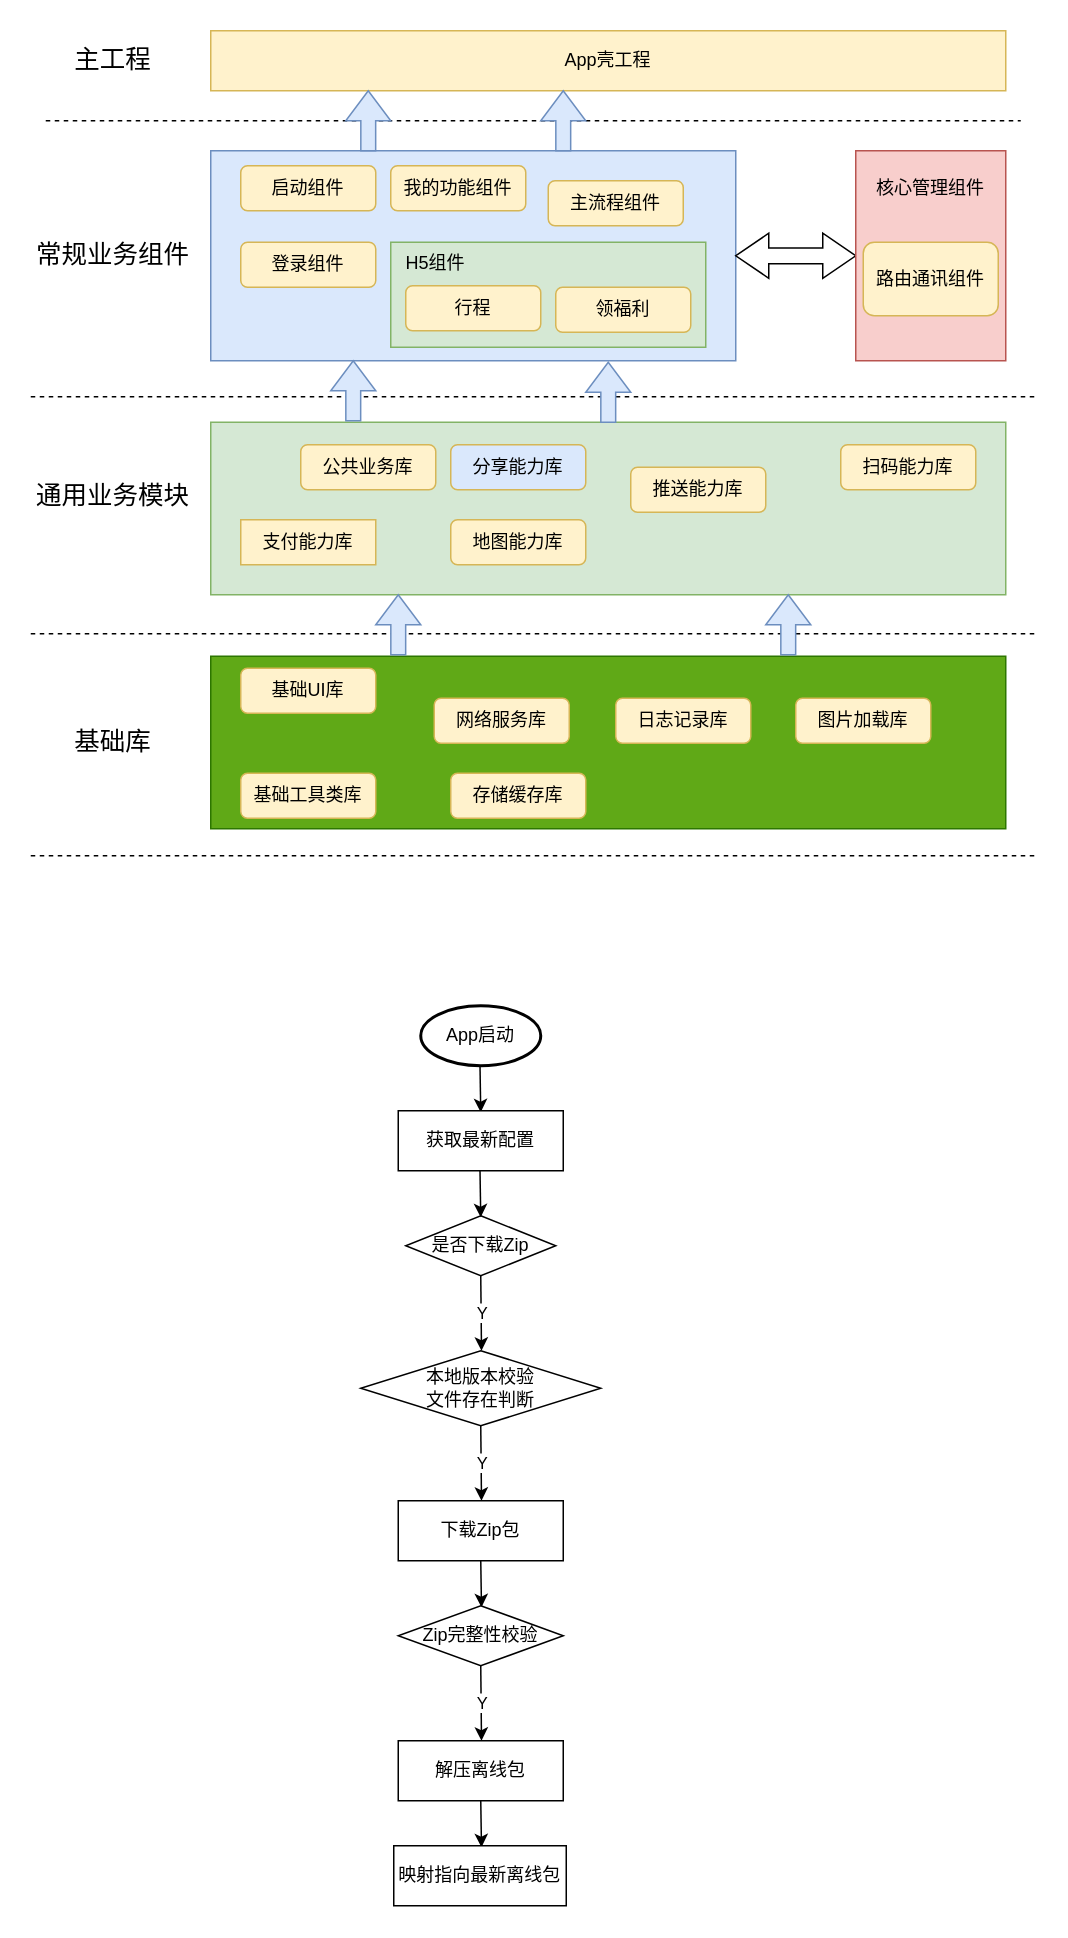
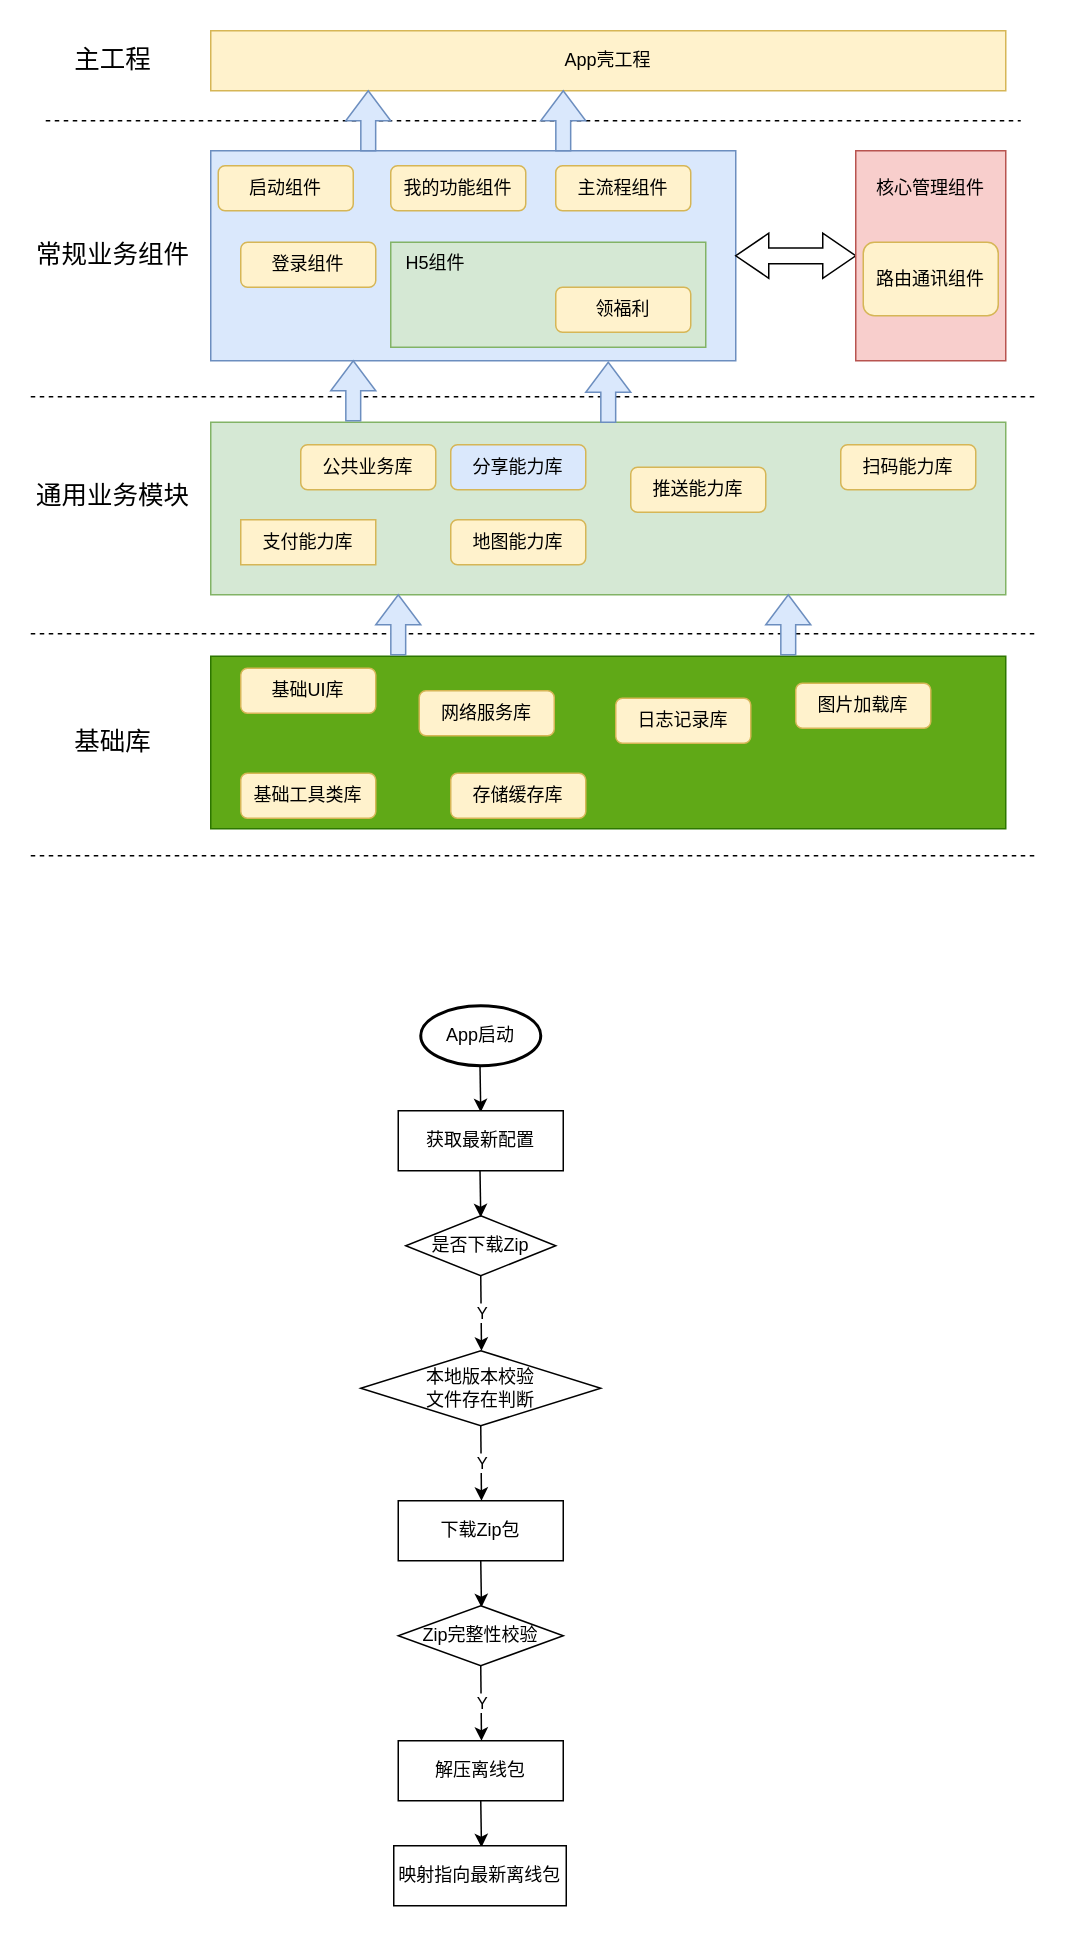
node "启动组件": moved (308, 188) -> (286, 188)
node "主流程组件": moved (616, 203) -> (623, 188)
node "行程": removed
node "网络服务库": moved (502, 721) -> (487, 713)
node "图片加载库": moved (863, 721) -> (863, 706)
